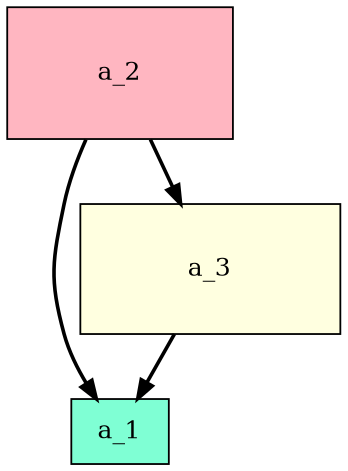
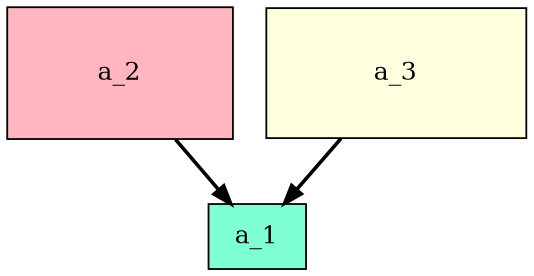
edge "a_2" -> "a_3": removed
